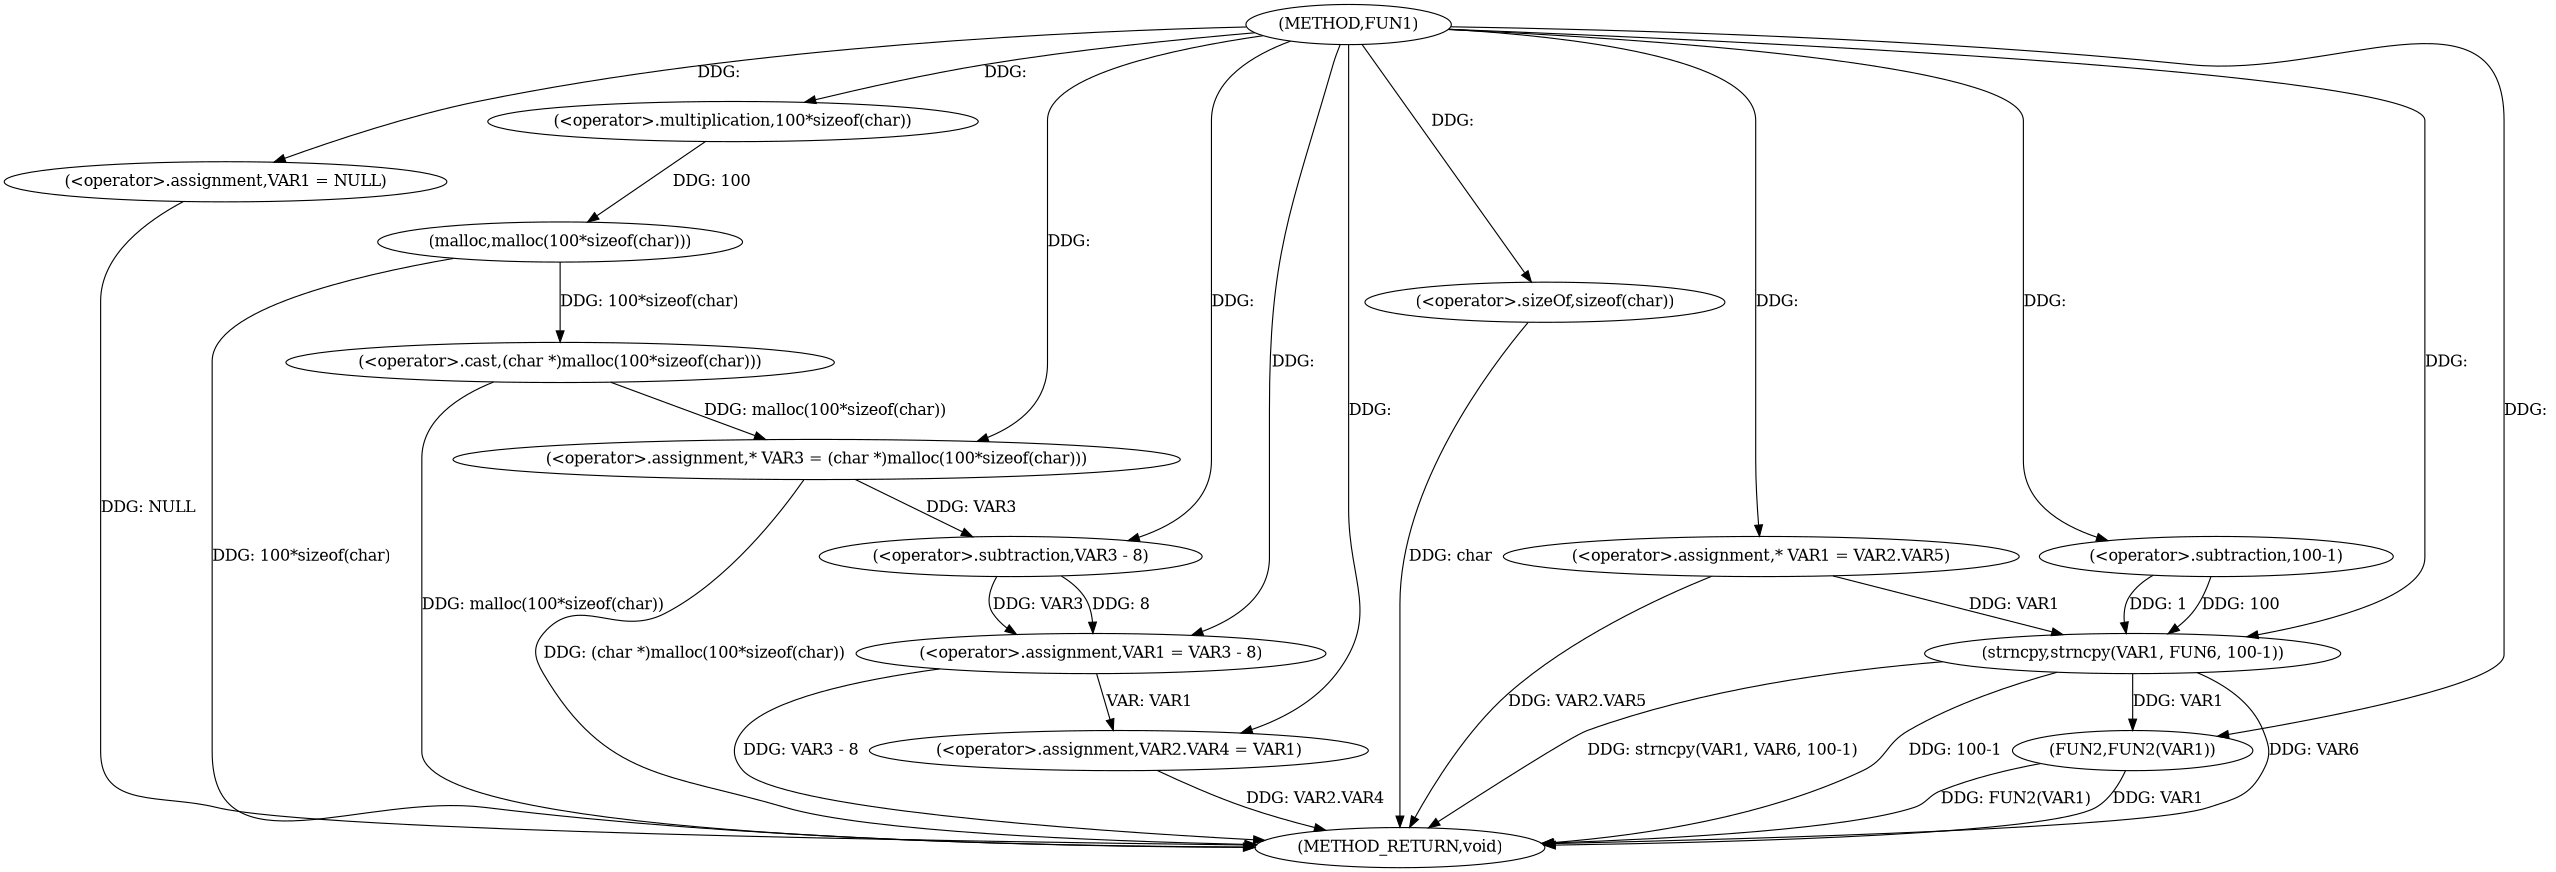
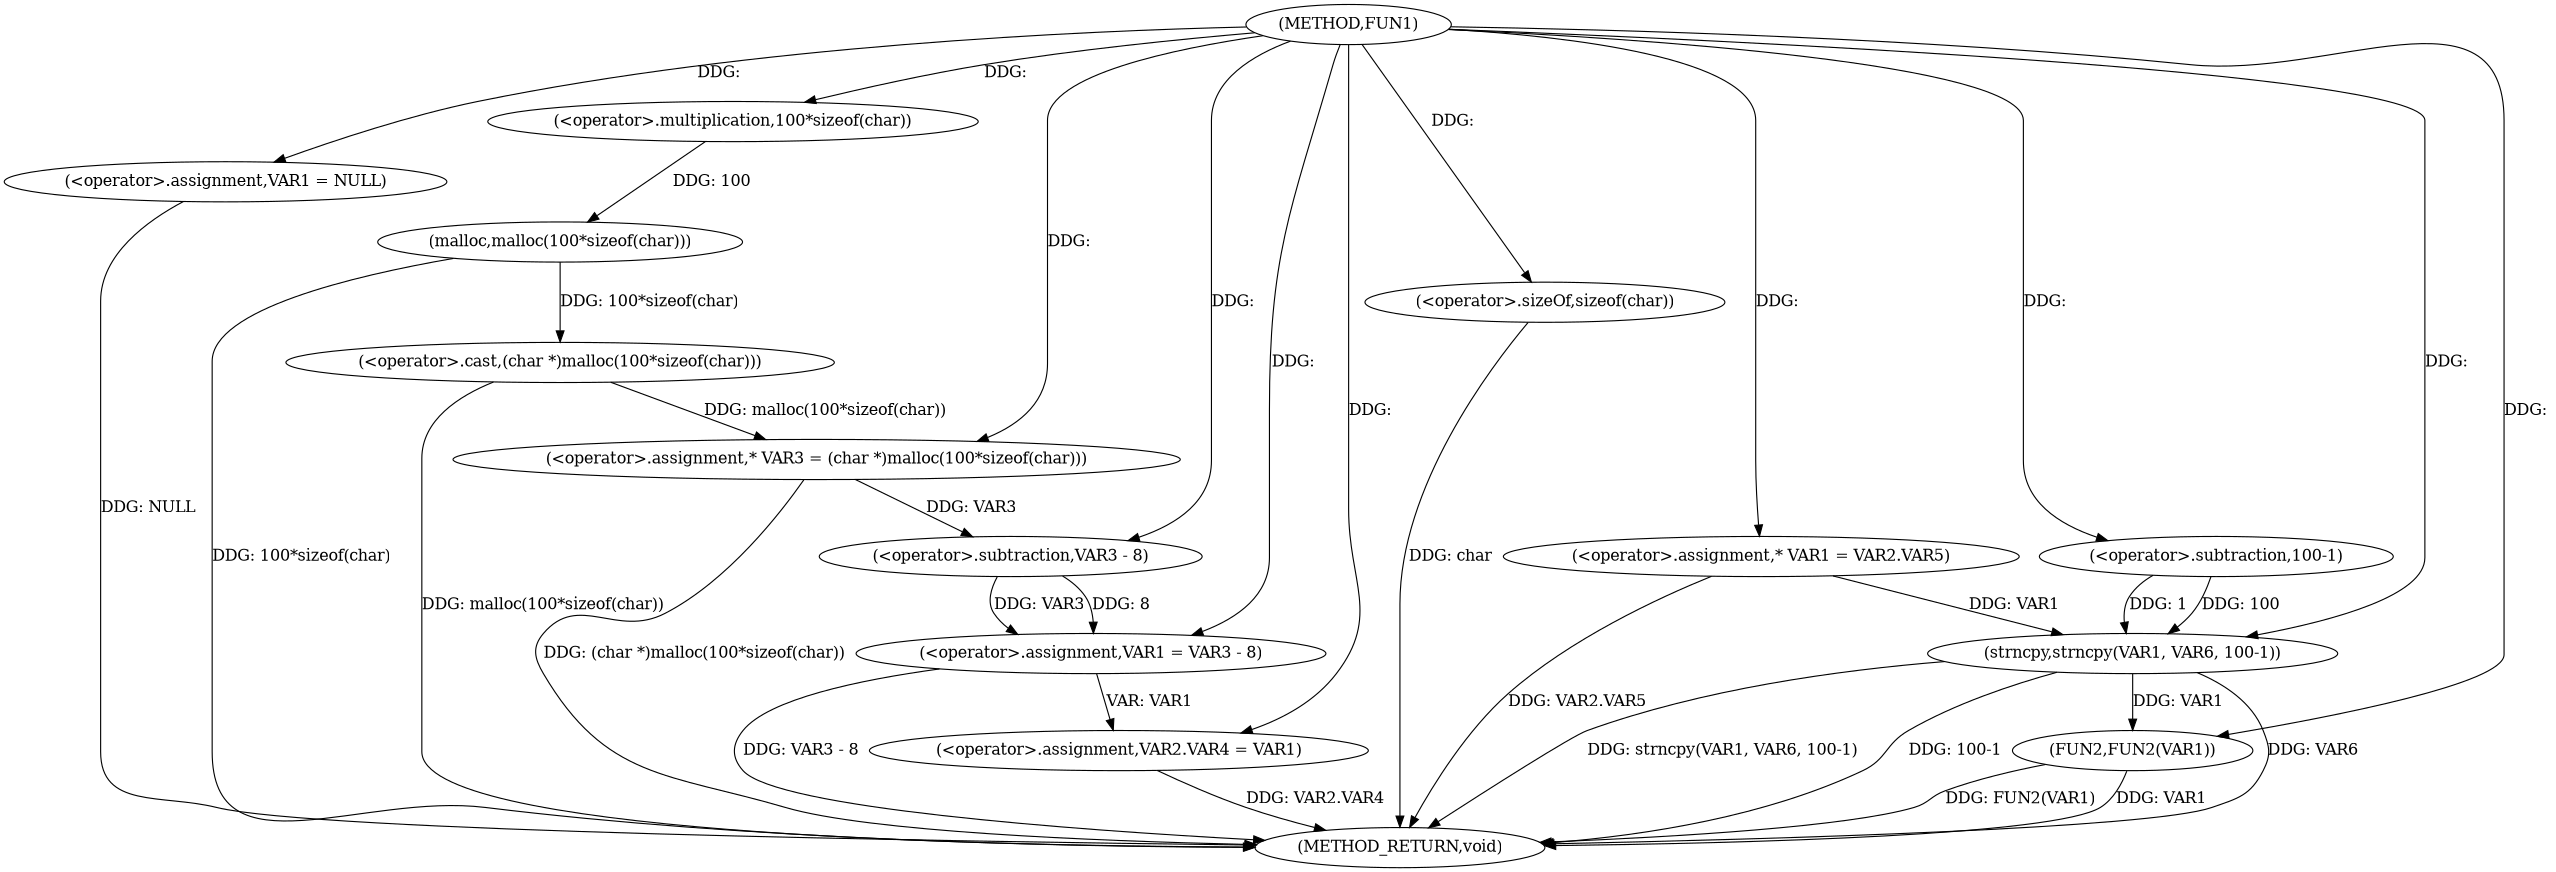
node "(strncpy,strncpy(VAR1, FUN6, 100-1))": label "(strncpy,strncpy(VAR1, FUN6, 100-1))" -> "(strncpy,strncpy(VAR1, VAR6, 100-1))"
